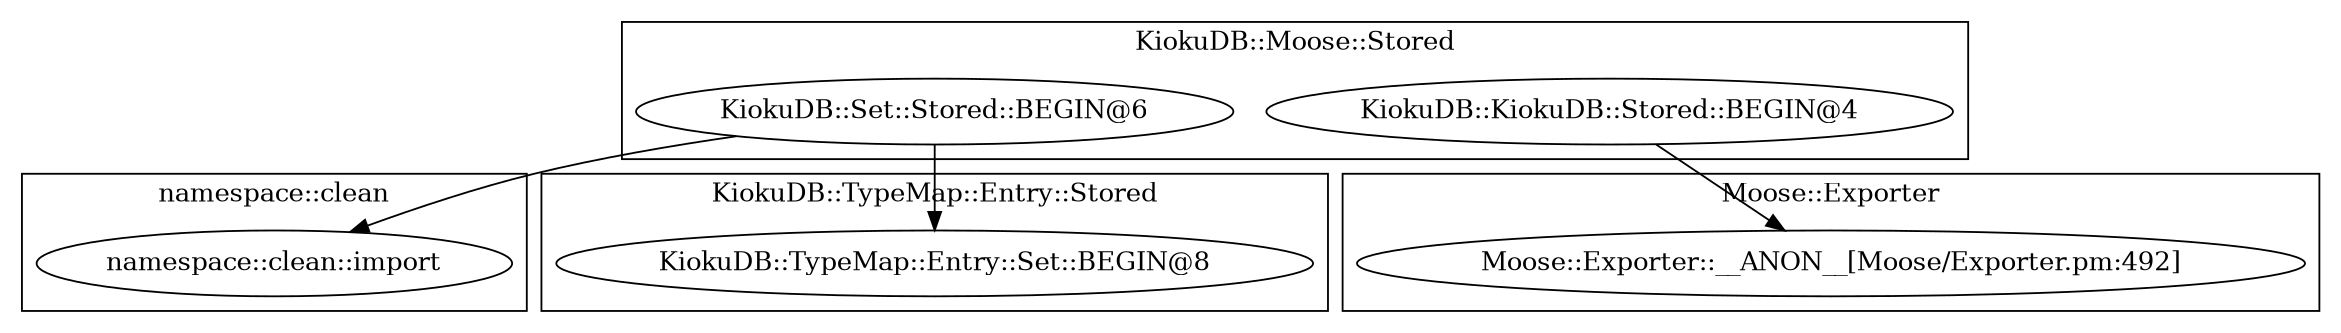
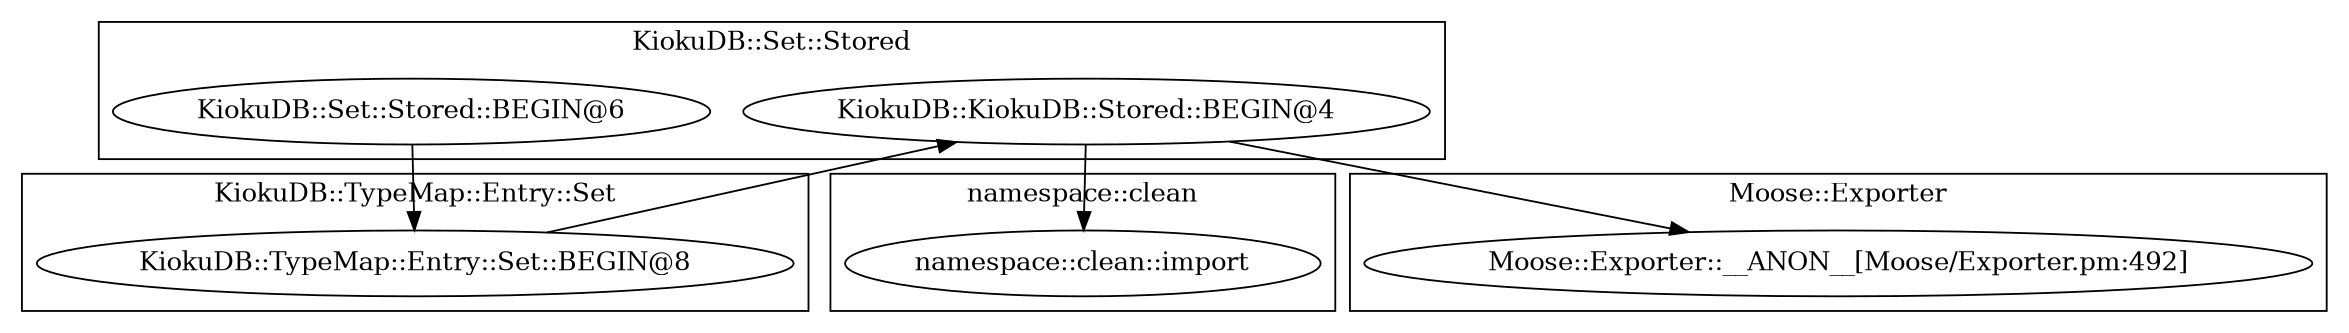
cluster "KiokuDB::Moose::Stored": label "KiokuDB::Moose::Stored" -> "KiokuDB::Set::Stored"
edge "KiokuDB::Set::Stored::BEGIN@6" -> "namespace::clean::import": now "KiokuDB::KiokuDB::Stored::BEGIN@4" -> "namespace::clean::import"
edge "KiokuDB::TypeMap::Entry::Set::BEGIN@8" -> "KiokuDB::KiokuDB::Stored::BEGIN@4": added
cluster "KiokuDB::TypeMap::Entry::Stored": label "KiokuDB::TypeMap::Entry::Stored" -> "KiokuDB::TypeMap::Entry::Set"
